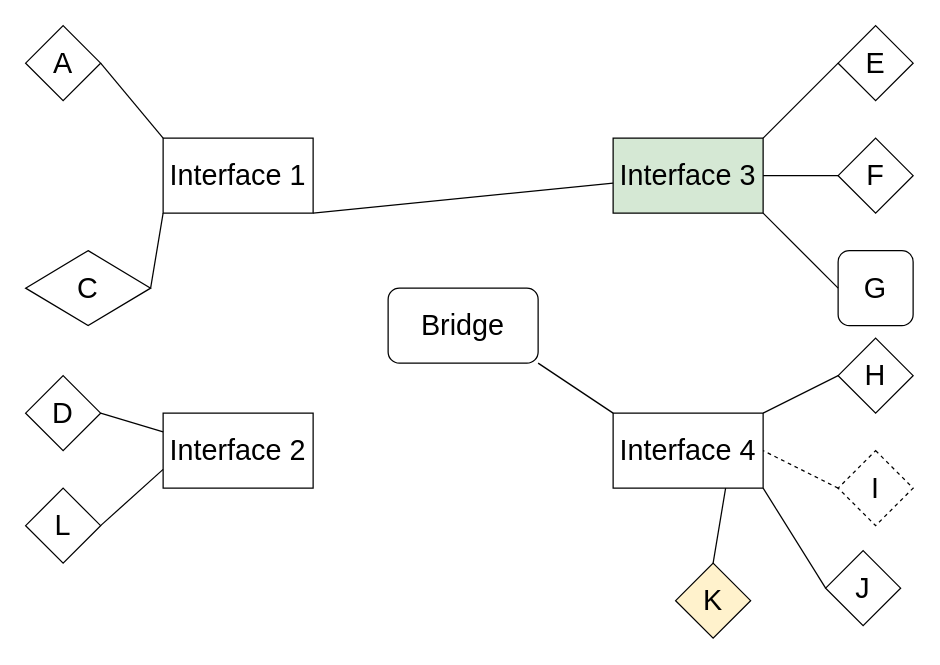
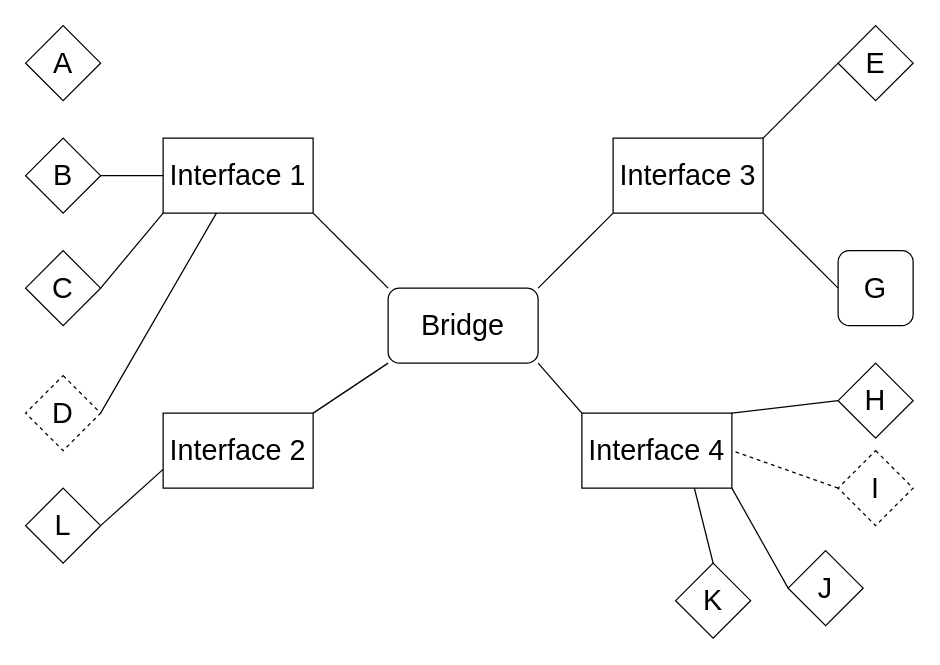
edge "A" -- "Interface 1": removed
node "B": added
edge "B" -- "Interface 1": added
node "Interface 3": fillcolor #d5e8d4 -> #ffffff
edge "Interface 3" -- "F": removed
node "F": removed
edge "Interface 1" -- "Interface 3": now "Interface 1" -- "Bridge"
edge "Interface 3" -- "Bridge": added
node "C": size 125x75 -> 75x75
node "H": moved (876, 376) -> (876, 401)
edge "Bridge" -- "Interface 2": added
node "D": style solid -> dashed
edge "D" -- "Interface 2": now "D" -- "Interface 1"
node "Interface 4": moved (688, 451) -> (657, 451)
node "J": moved (863, 588) -> (826, 588)
node "K": fillcolor #fff2cc -> #ffffff
